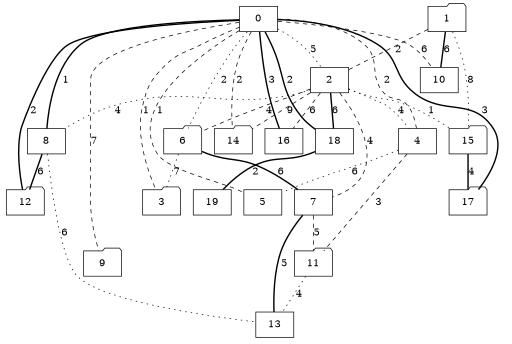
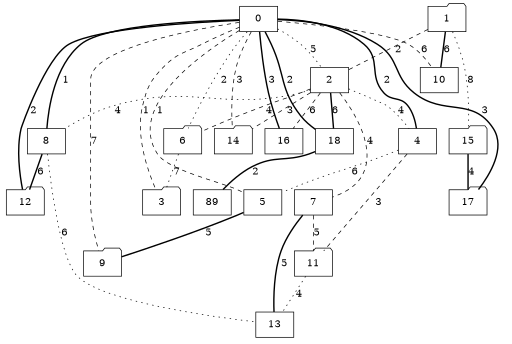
edge "0" -- "4": style dashed -> bold
edge "0" -- "14": label "2" -> "3"
edge "2" -- "15": removed, label "1"
edge "2" -- "14": label "9" -> "3"
edge "6" -- "7": removed, label "6"
node "19": label "19" -> "89"
edge "5" -- "9": added, label "5"
